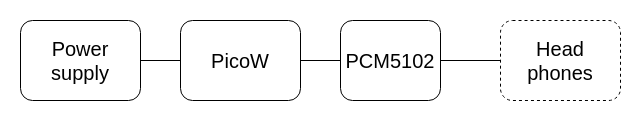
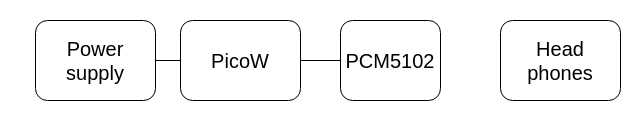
node "Power supply": moved (81, 61) -> (96, 61)
edge "PCM5102" -- "Head phones": removed
node "Head phones": style dashed -> solid
